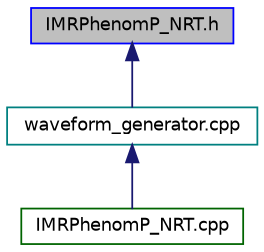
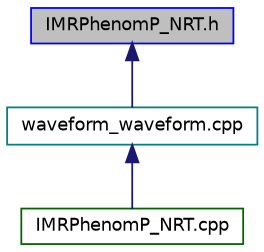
node "waveform_generator.cpp": label "waveform_generator.cpp" -> "waveform_waveform.cpp"
